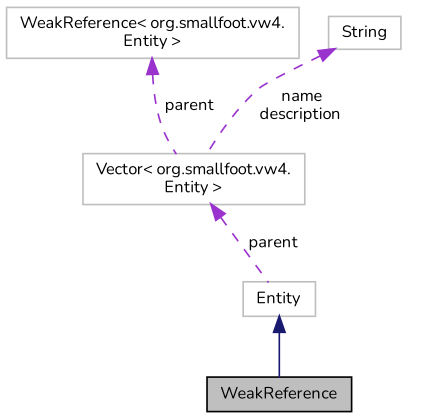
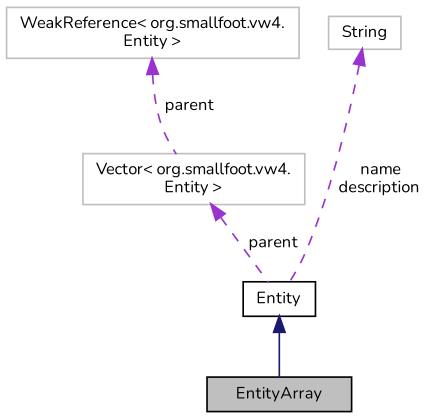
edge "Vector< org.smallfoot.vw4. Entity >" -> "String": now "Entity" -> "String"
node "Entity": color grey75 -> black
node "WeakReference": label "WeakReference" -> "EntityArray"
